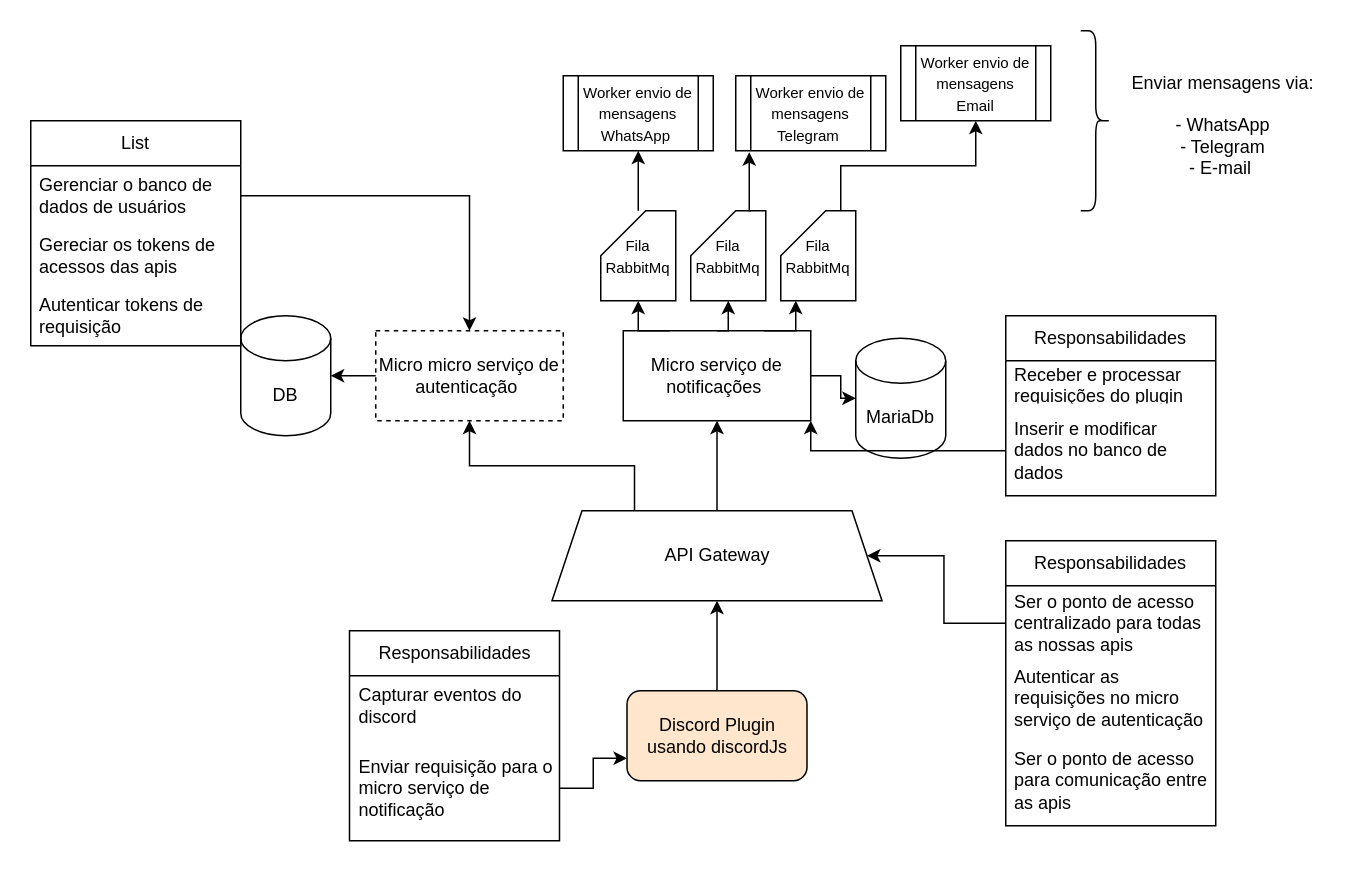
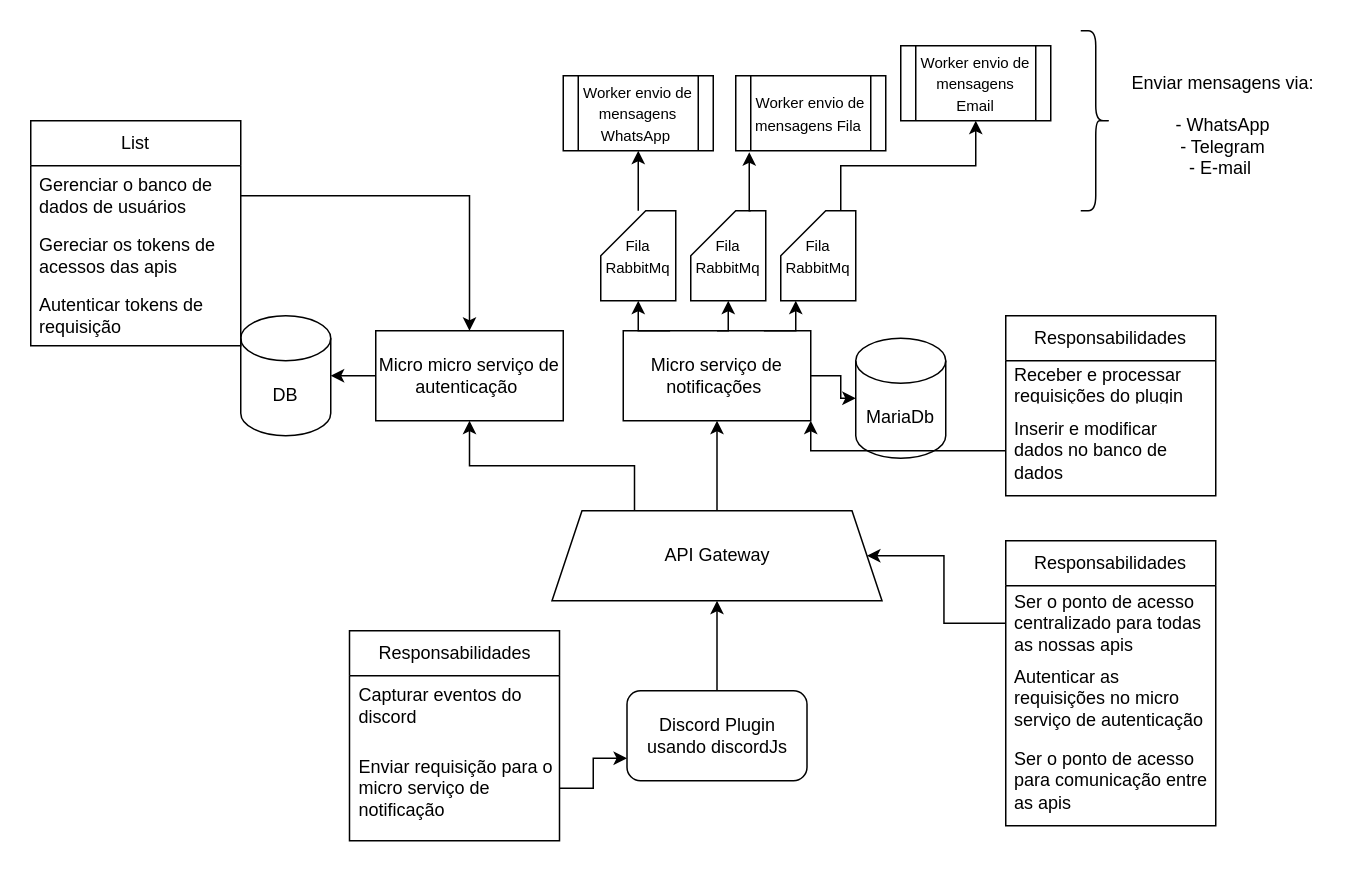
node "Worker envio de mensagens Telegram": label "Worker envio de mensagens Telegram" -> "Worker envio de mensagens Fila"
node "Micro micro serviço de autenticação": style dashed -> solid
node "Discord Plugin usando discordJs": fillcolor #ffe6cc -> #ffffff
